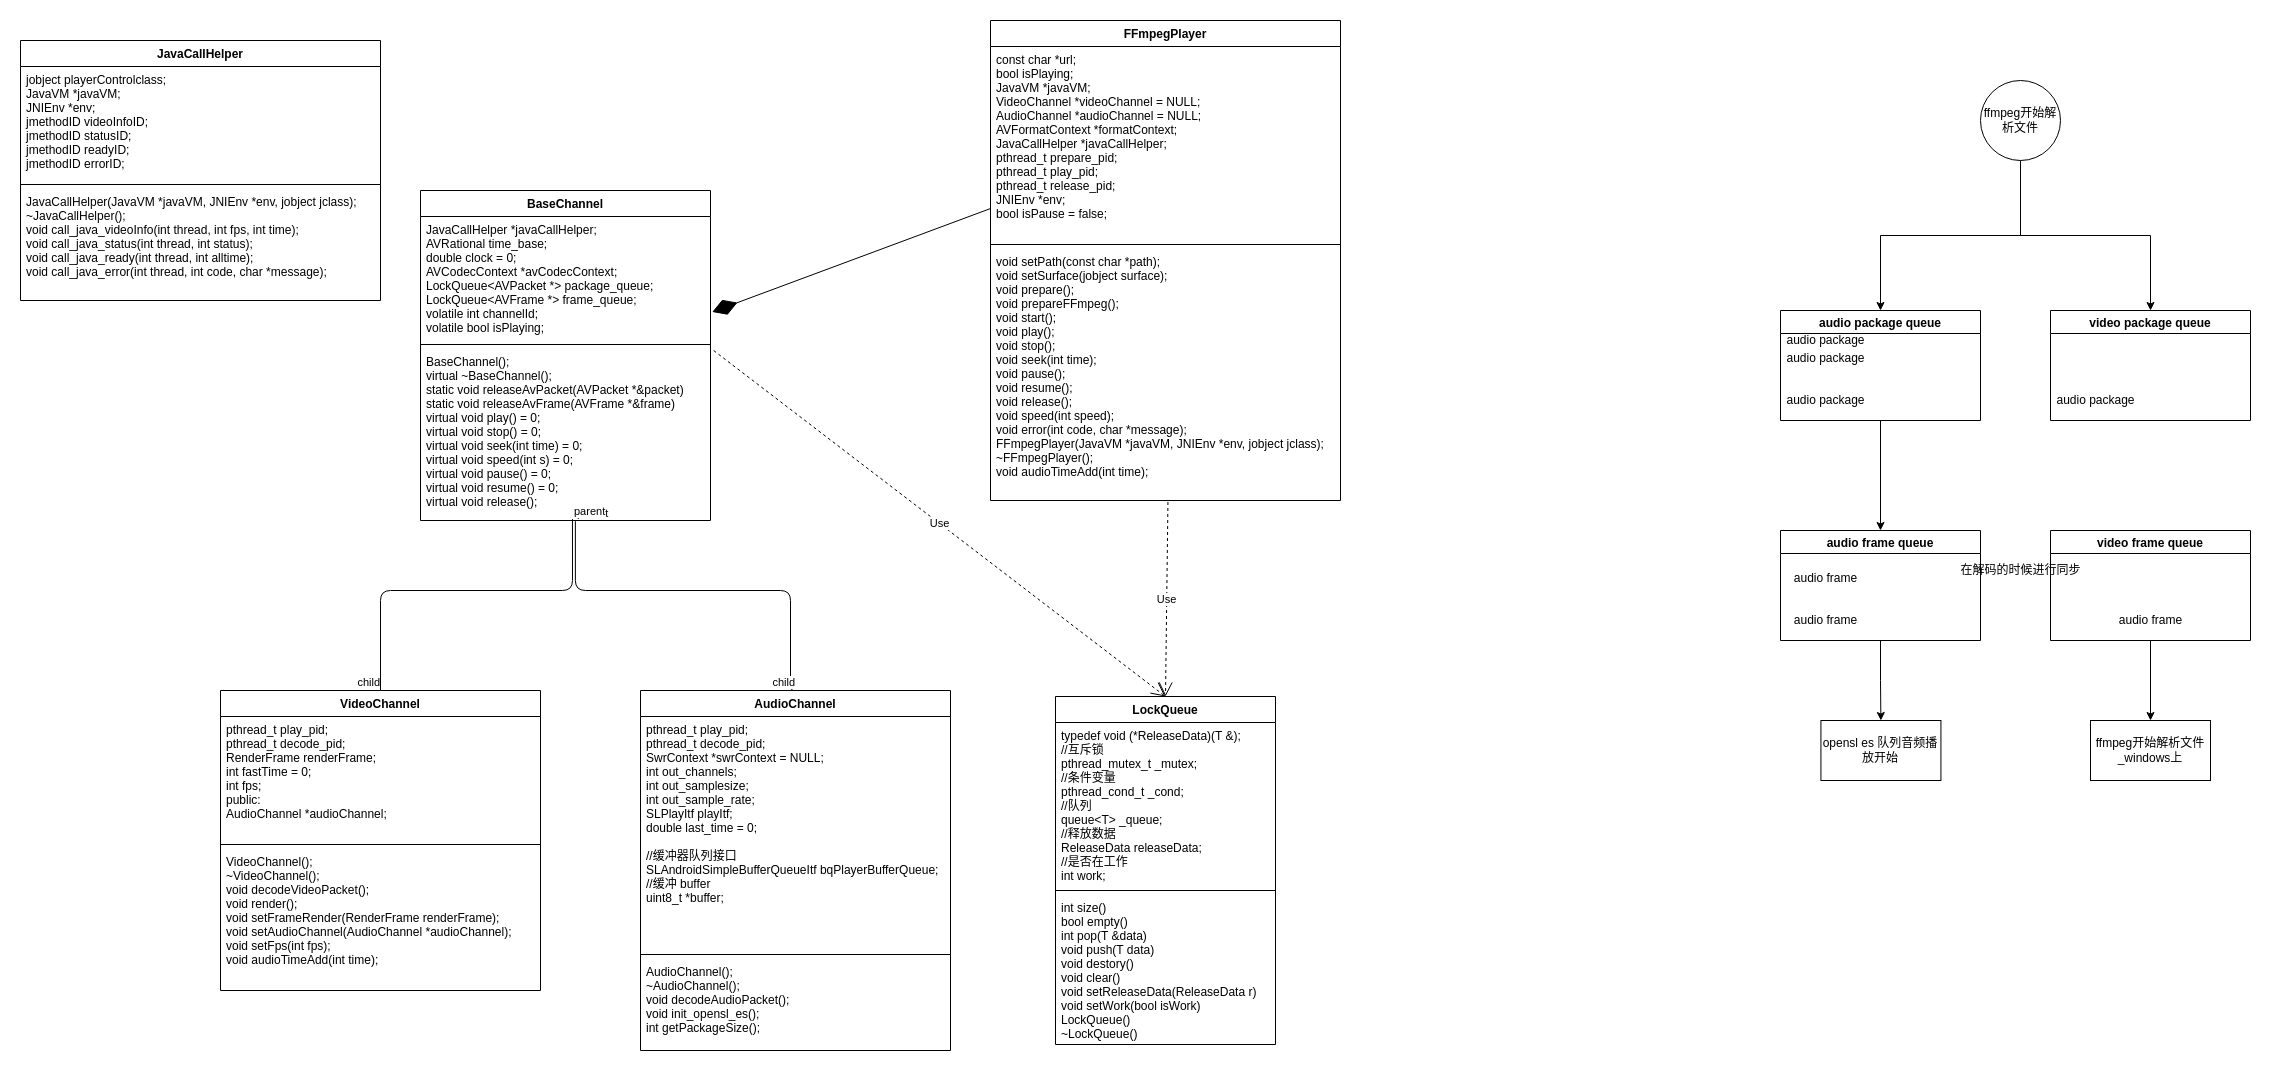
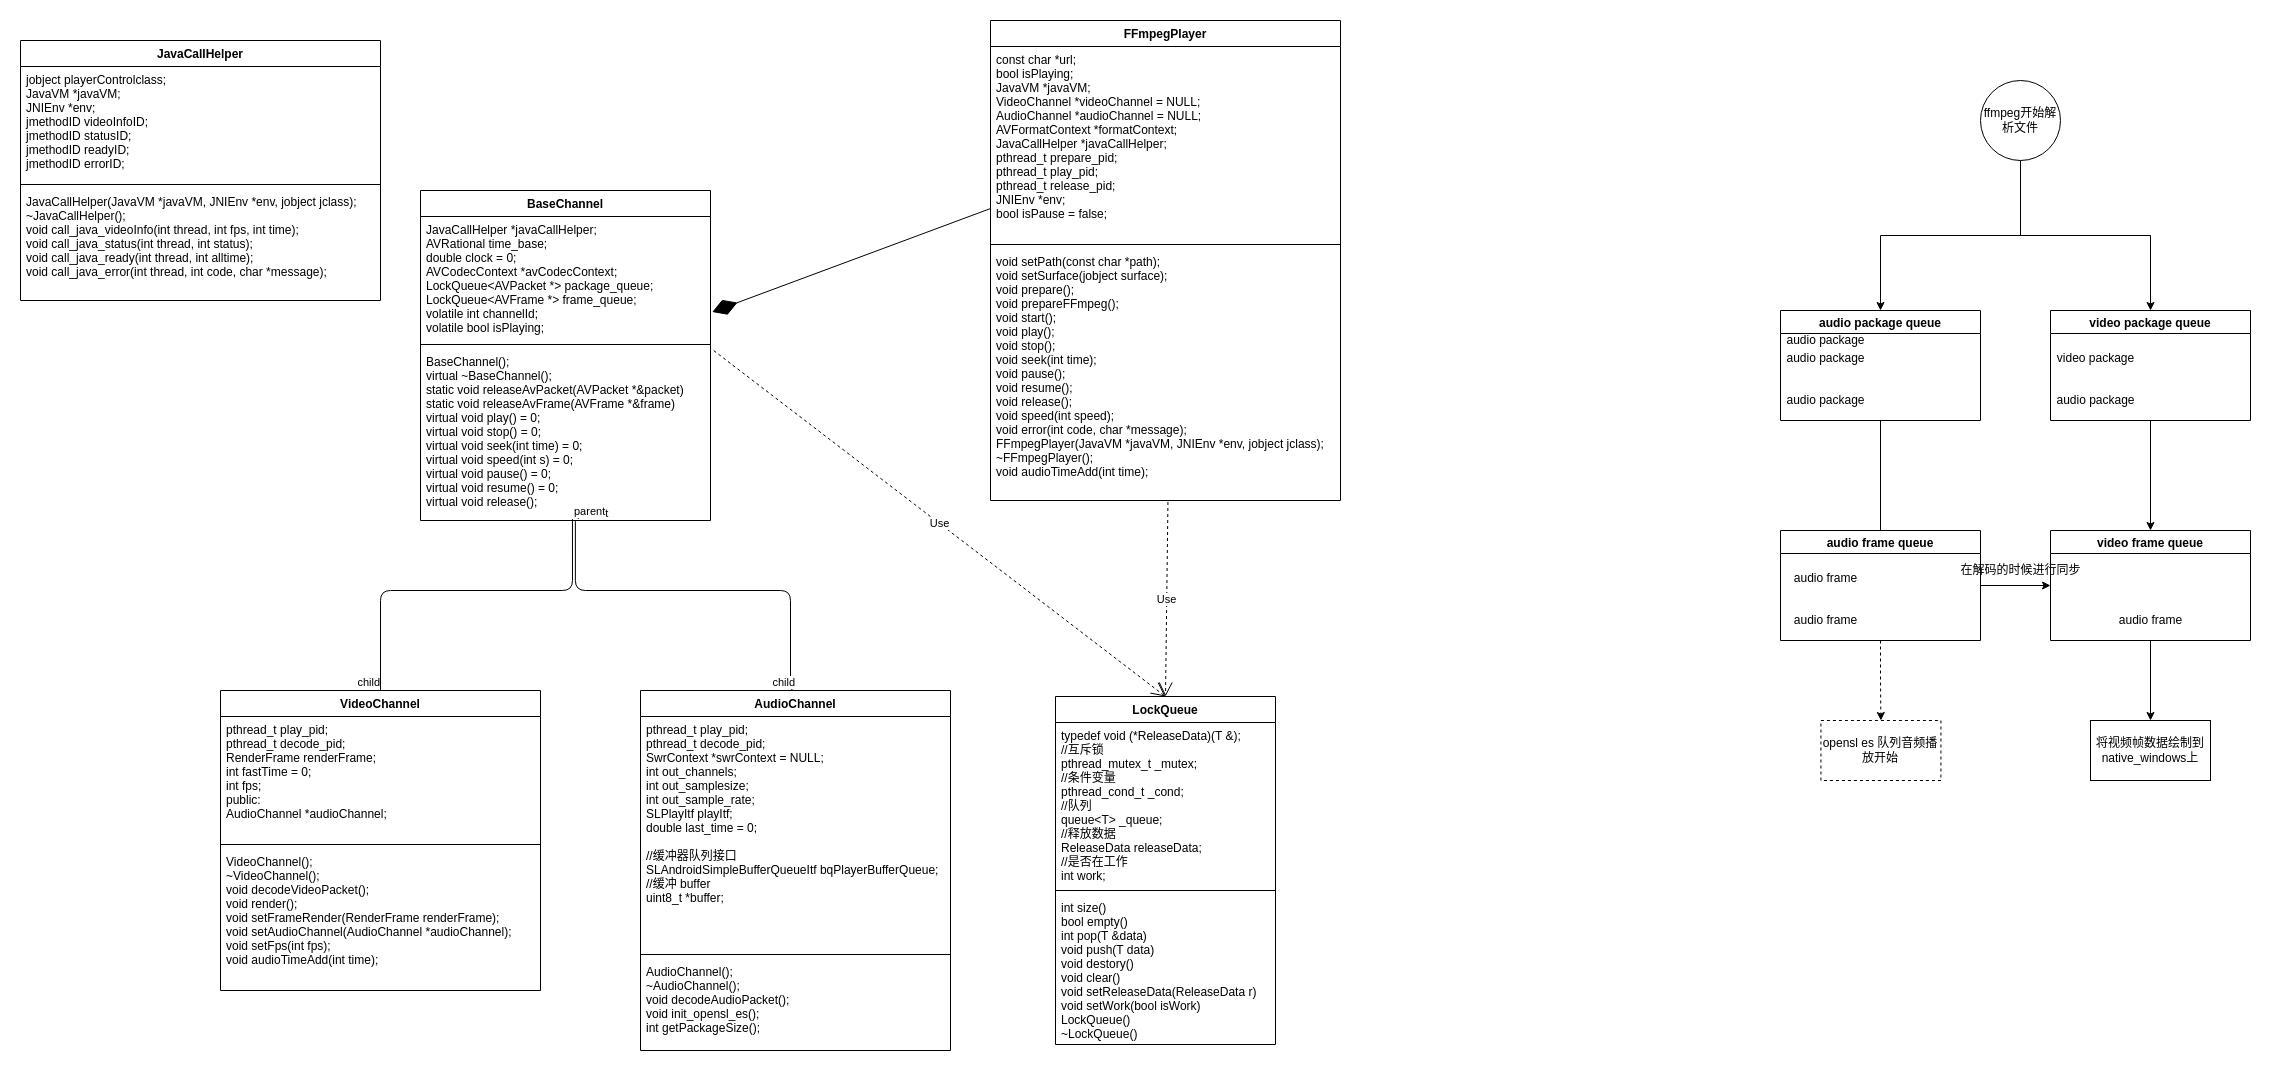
node "video package": added
edge "video package queue" -> "video frame queue": added
edge "audio package queue" -> "audio frame queue": arrowhead classic -> none
edge "audio frame queue" -> "video frame queue": added
edge "audio frame queue" -> "opensl es 队列音频播放开始": style solid -> dashed
node "opensl es 队列音频播放开始": style solid -> dashed
node "ffmpeg开始解析文件_windows上": label "ffmpeg开始解析文件_windows上" -> "将视频帧数据绘制到native_windows上"
